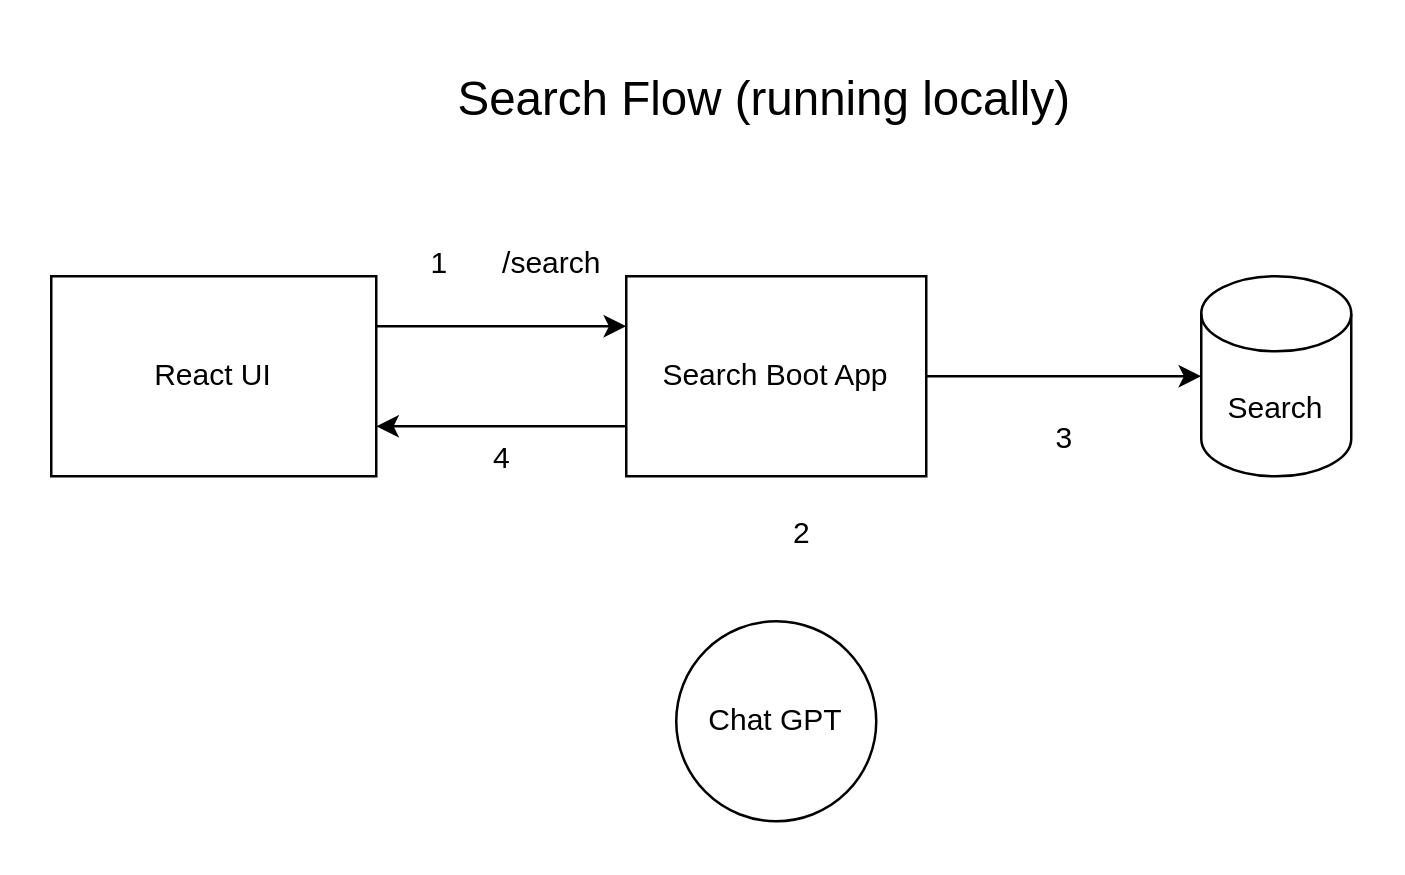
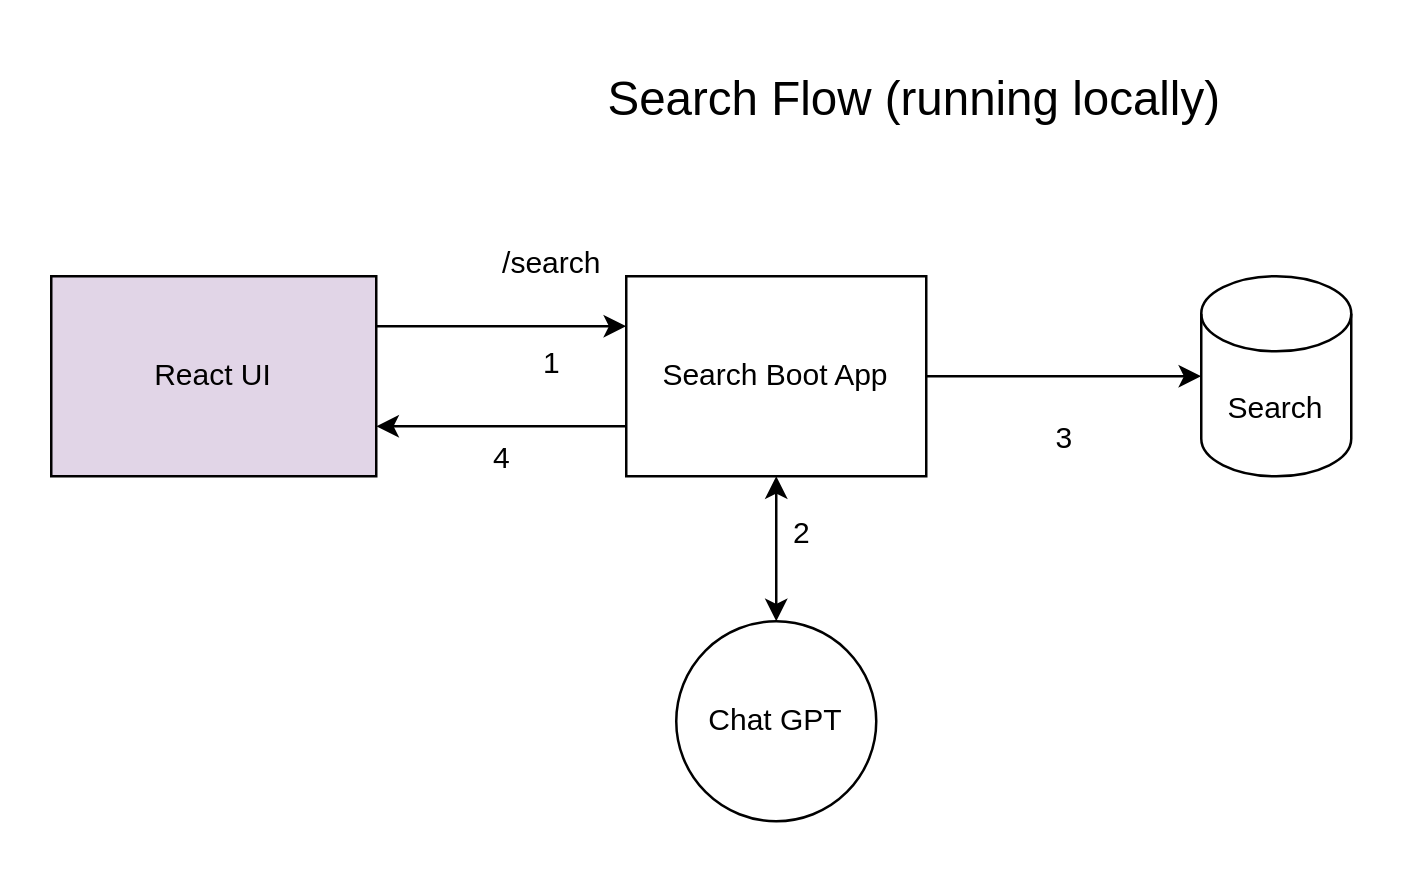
node "Search Flow (running locally)": moved (764, 101) -> (914, 101)
node "1": moved (439, 264) -> (551, 364)
node "React UI": fillcolor #ffffff -> #e1d5e7
edge "Search Boot App" -- "Chat GPT": added
